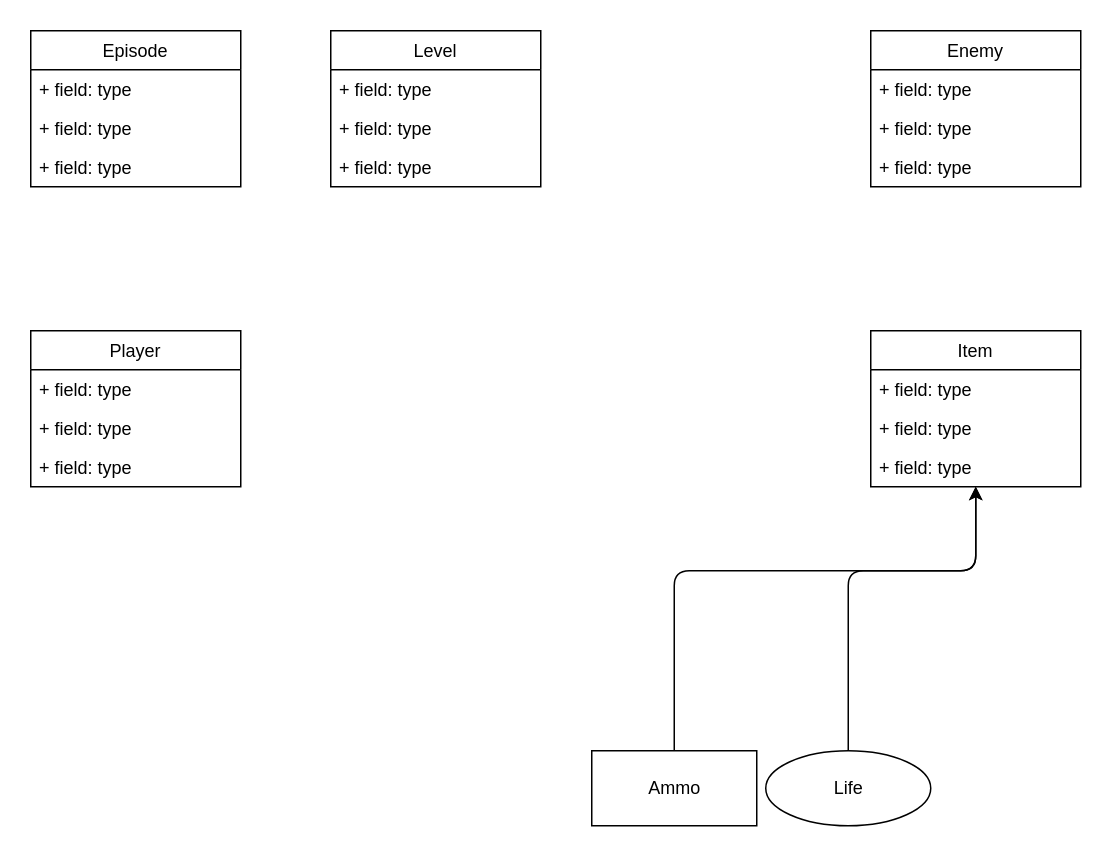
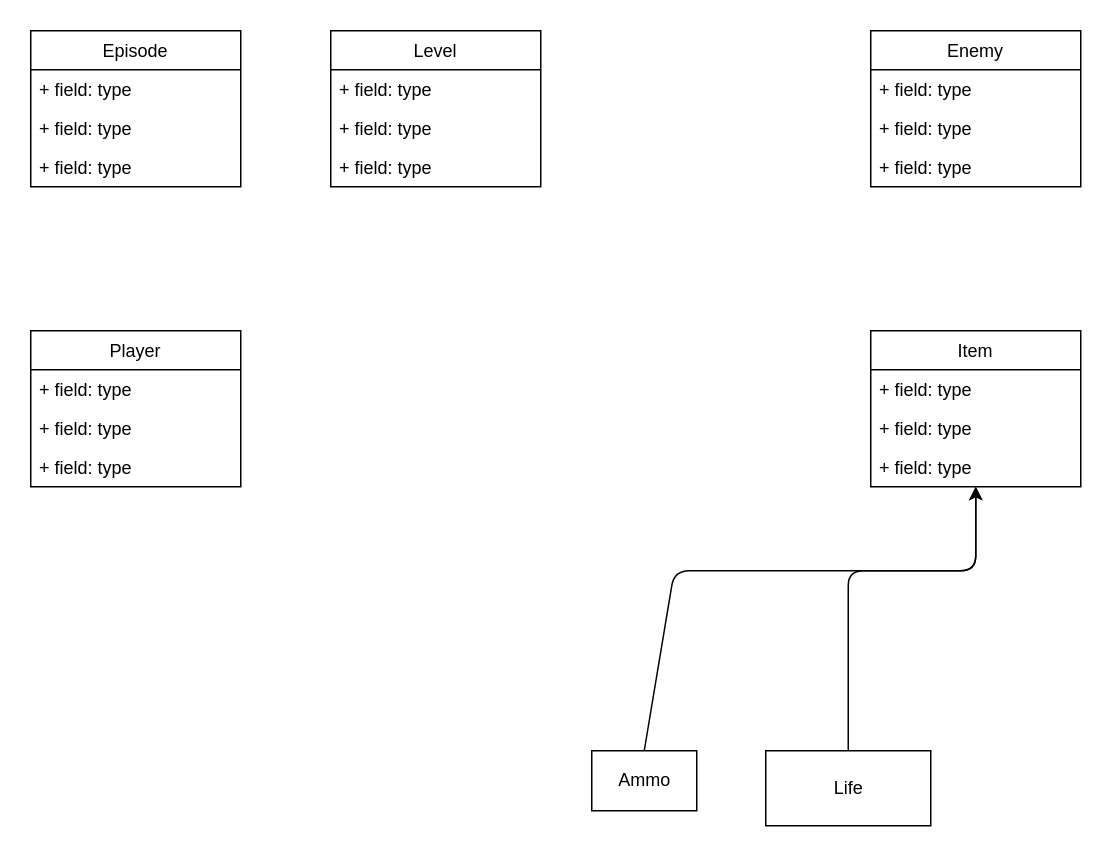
node "Ammo": size 165x75 -> 105x60
node "Life": shape ellipse -> rectangle
